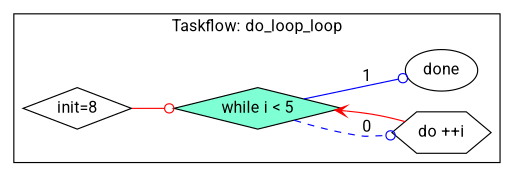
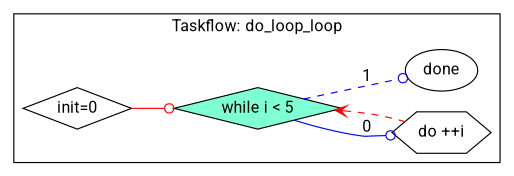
edge "while i < 5" -> "done": style solid -> dashed
node "init=8": label "init=8" -> "init=0"
edge "do ++i" -> "while i < 5": style solid -> dashed
edge "while i < 5" -> "do ++i": style dashed -> solid
